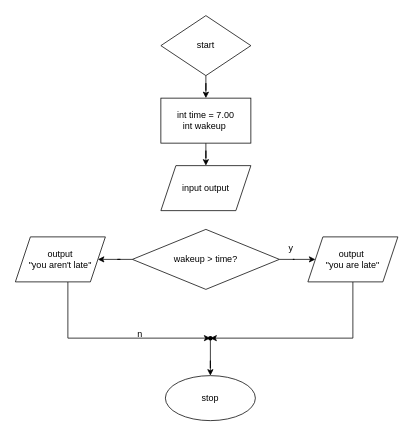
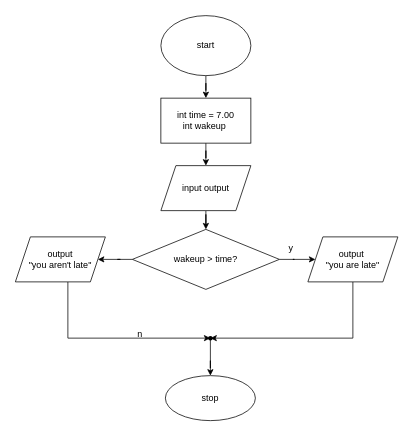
node "start": shape diamond -> ellipse
edge "input output" -> "wakeup > time?": added
